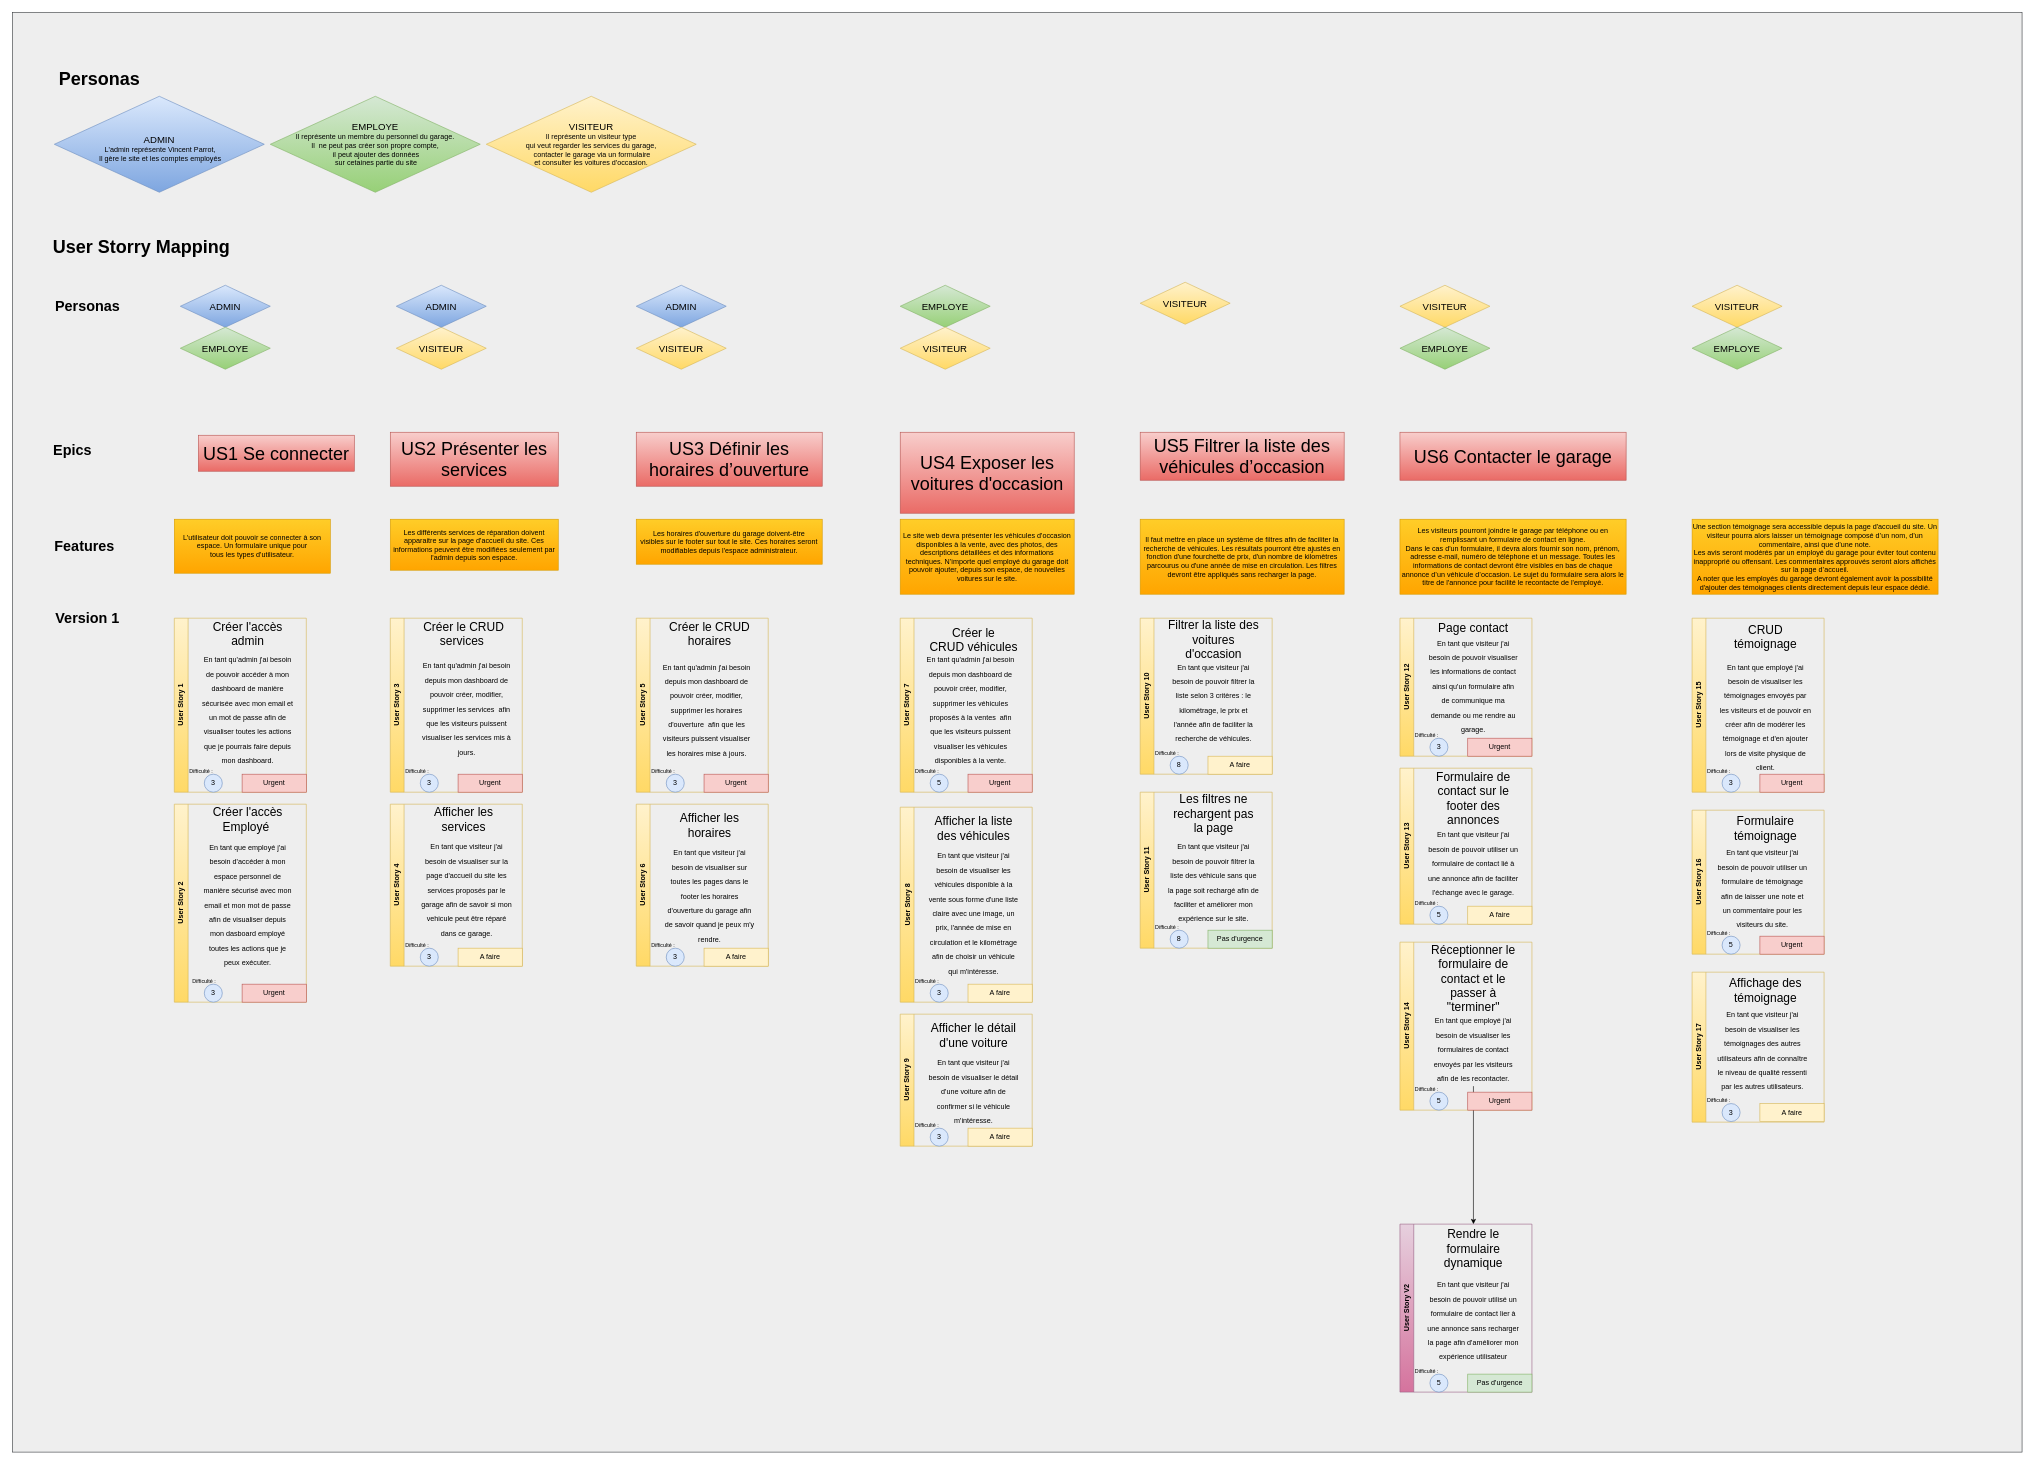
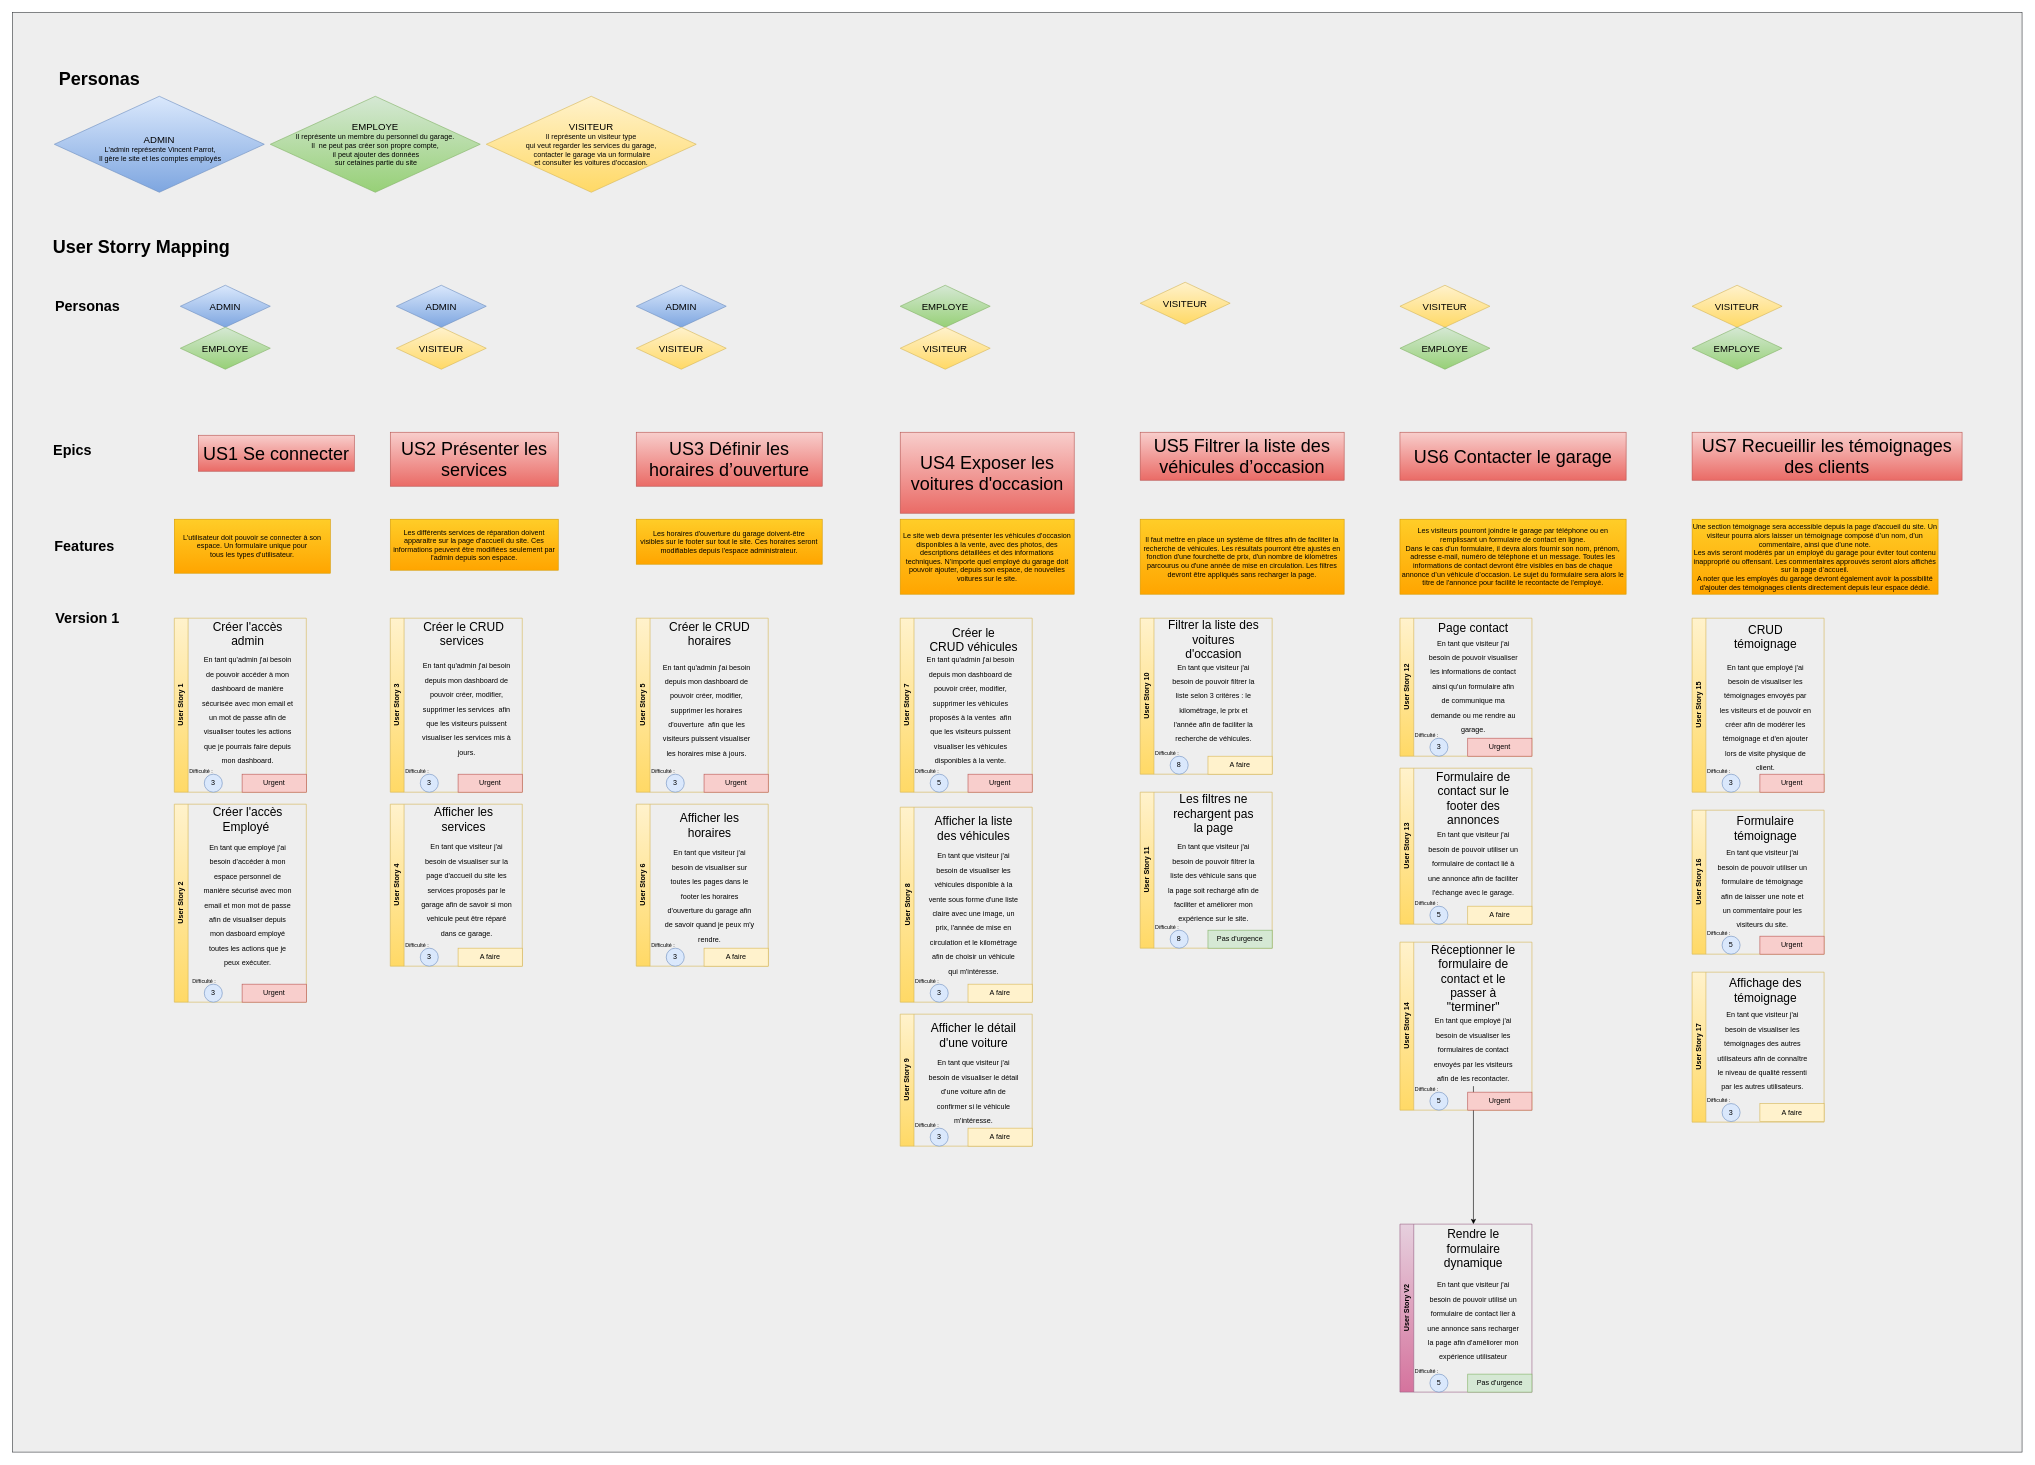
node "US7 Recueillir les témoignages des clients": added
